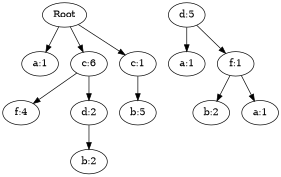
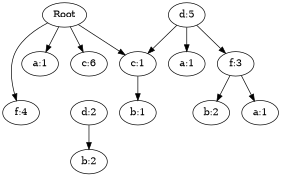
edge "d:5" -> "c:1": added
node "f:1": label "f:1" -> "f:3"
edge "c:6" -> "d:2": removed
edge "c:6" -> "f:4": now "Root" -> "f:4"
node "b:5": label "b:5" -> "b:1"
